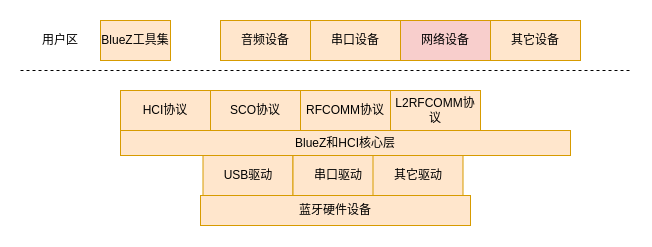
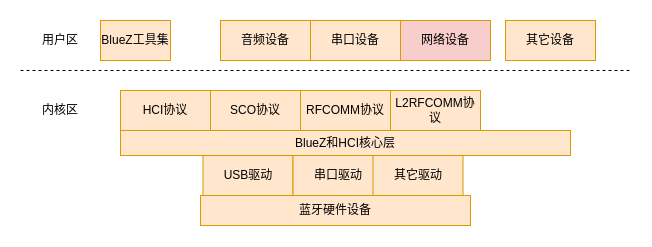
node "其它设备": moved (536, 41) -> (551, 41)
node "内核区": added
